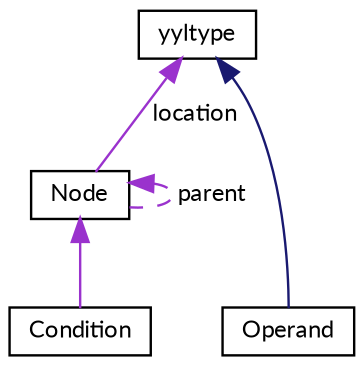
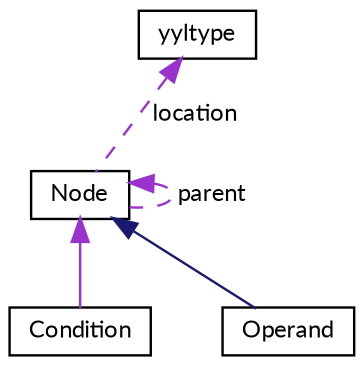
edge "Node" -> "yyltype": style solid -> dashed
edge "Operand" -> "yyltype": now "Operand" -> "Node"
